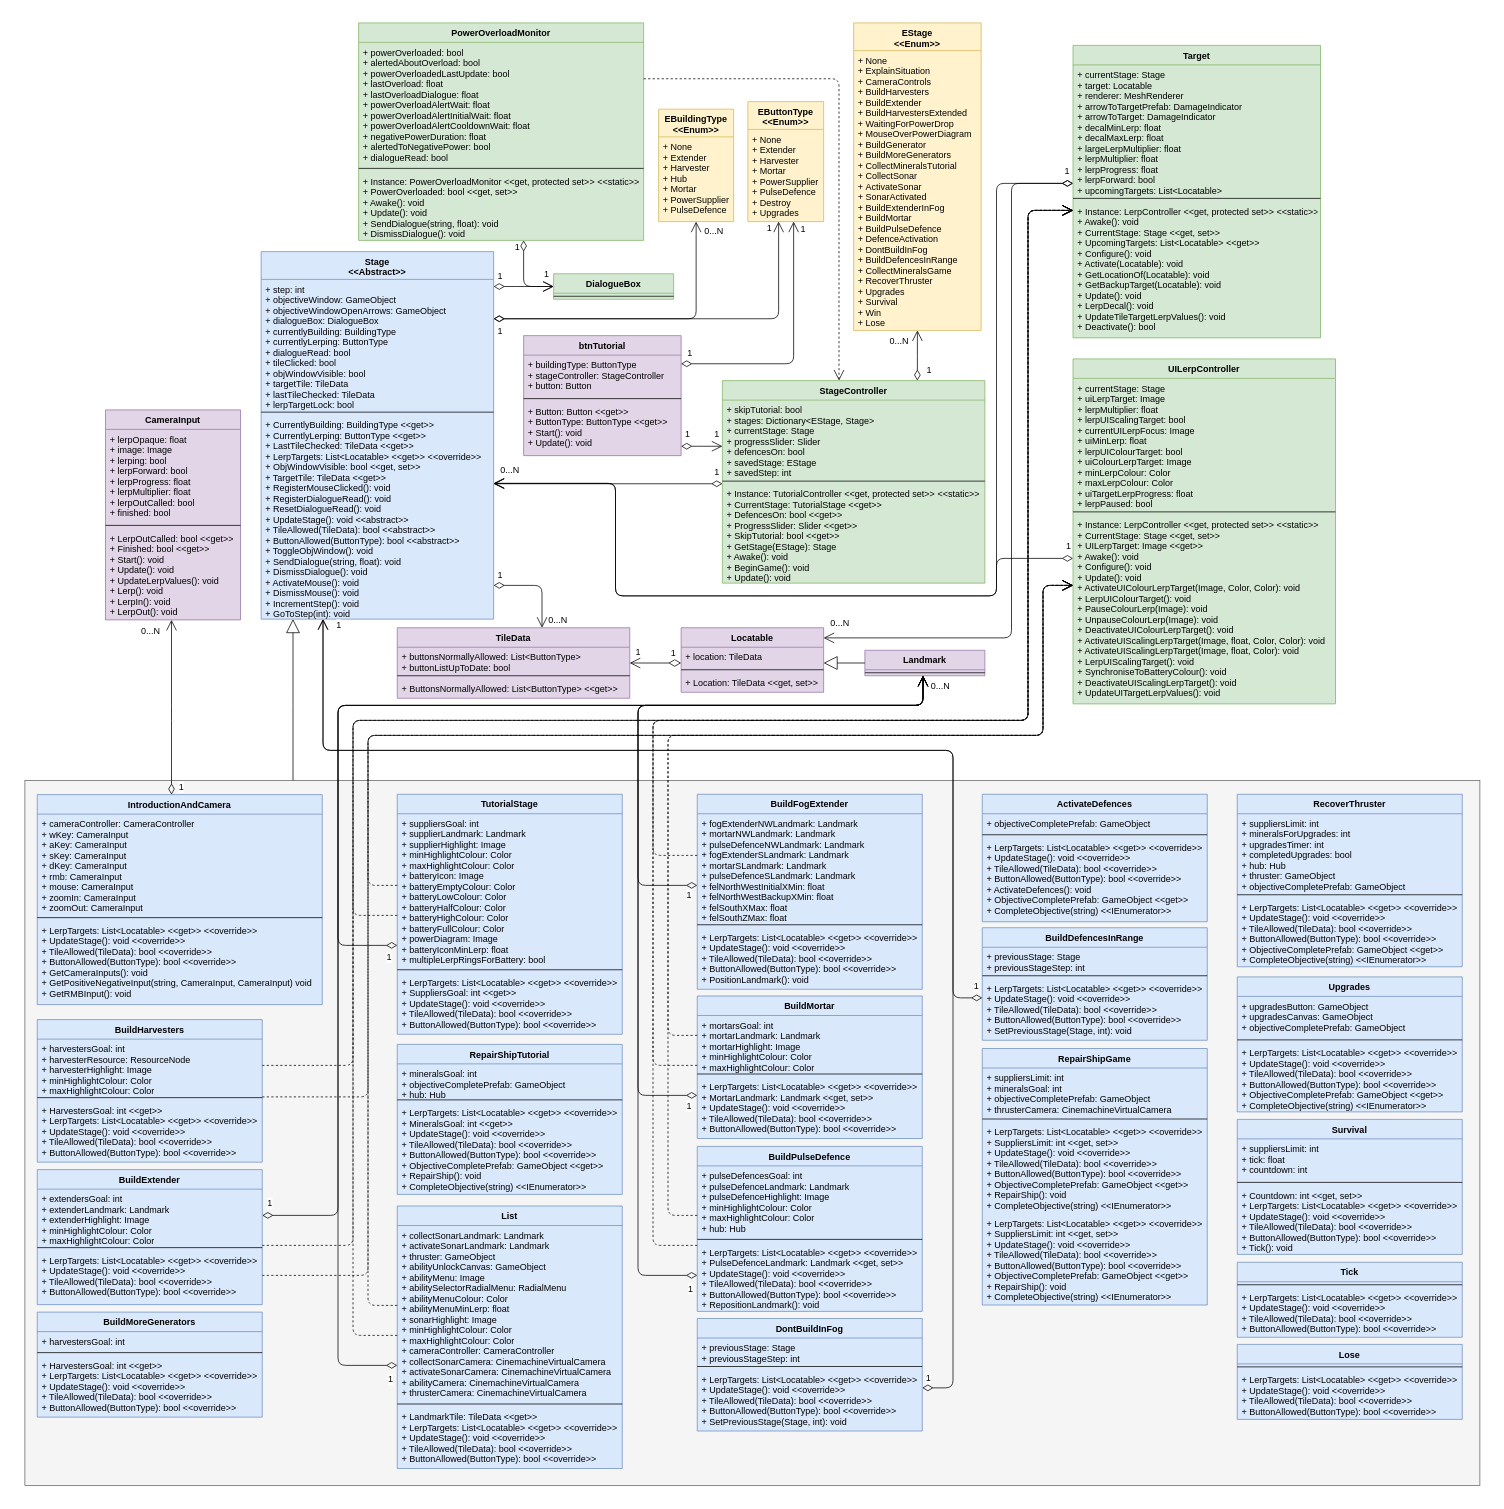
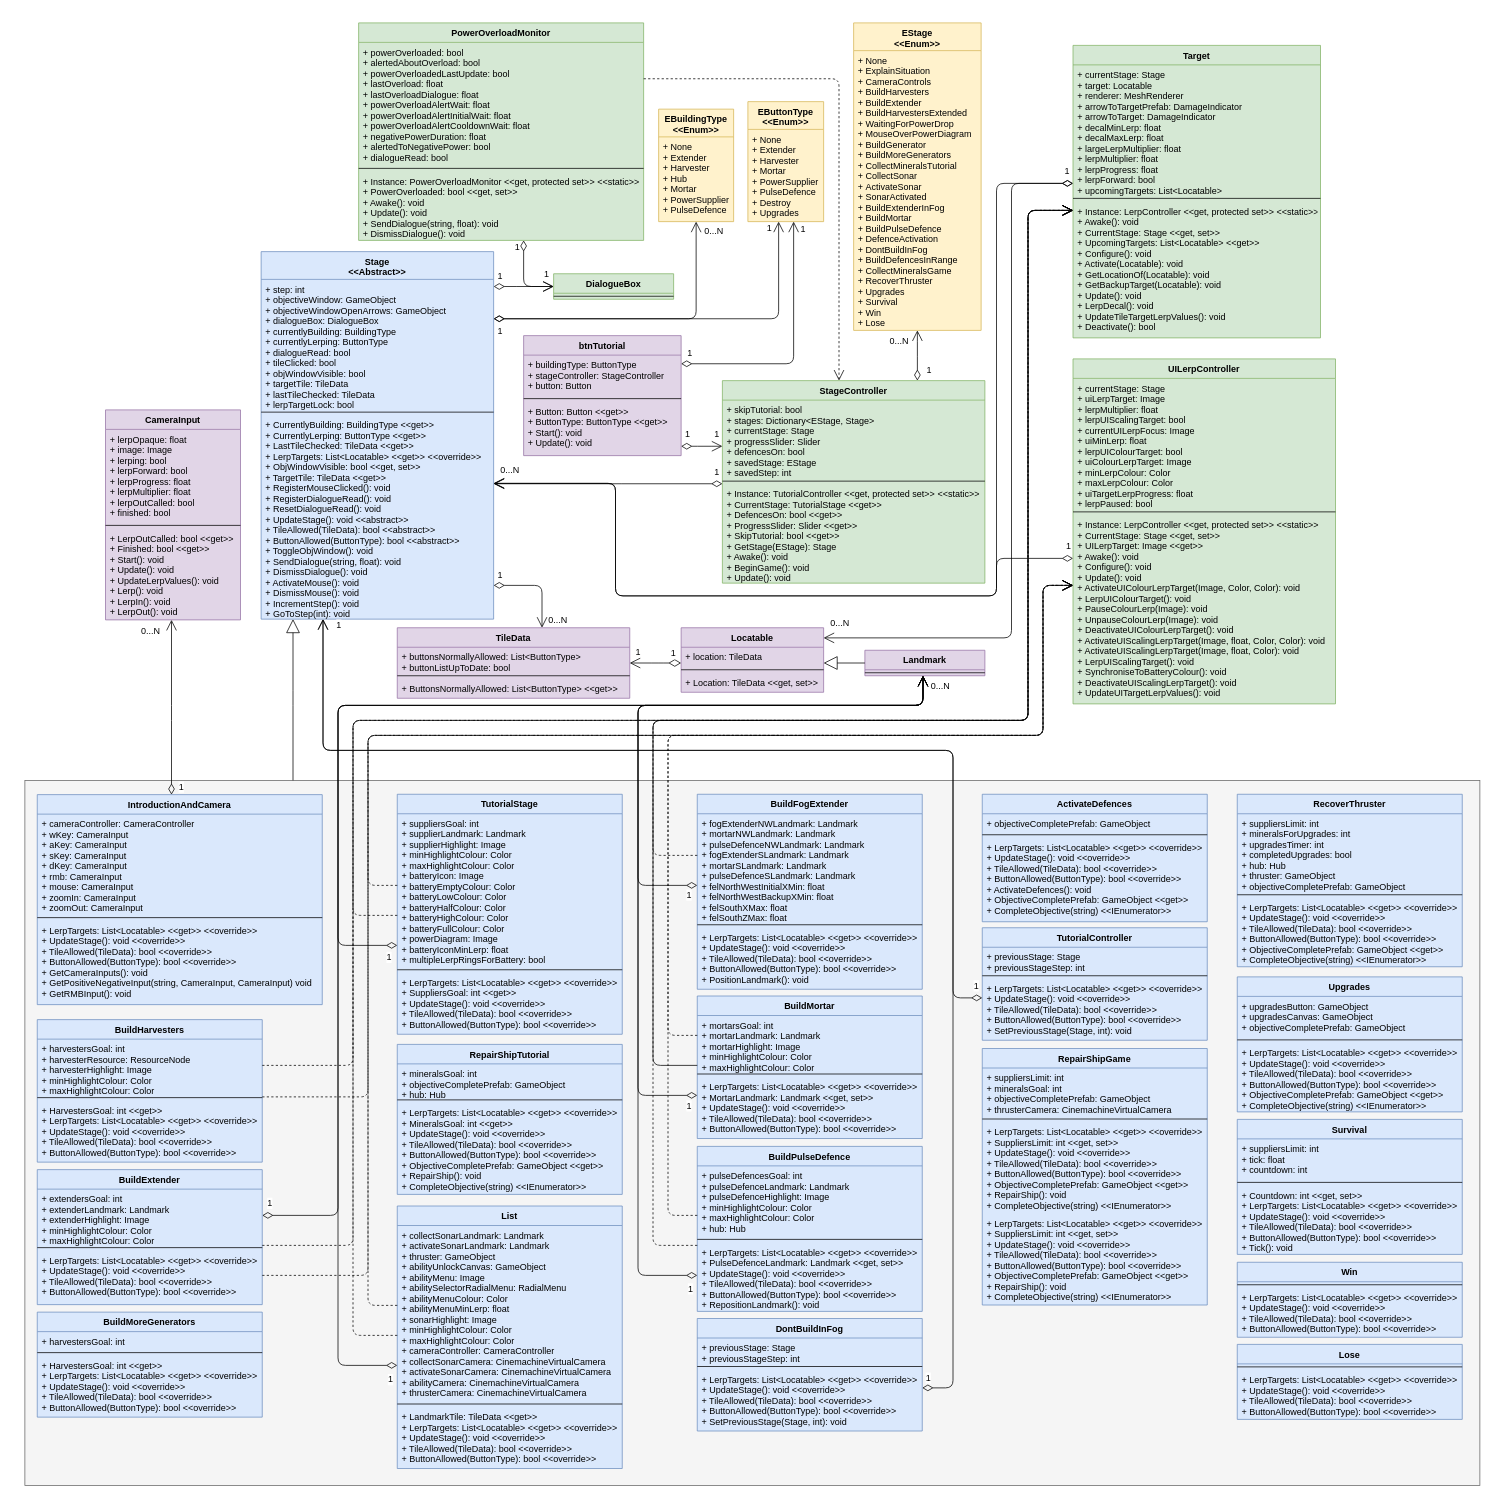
node "BuildDefencesInRange": label "BuildDefencesInRange" -> "TutorialController"
edge "BuildMortar" -> "Target": style dashed -> solid
node "Tick": label "Tick" -> "Win"
